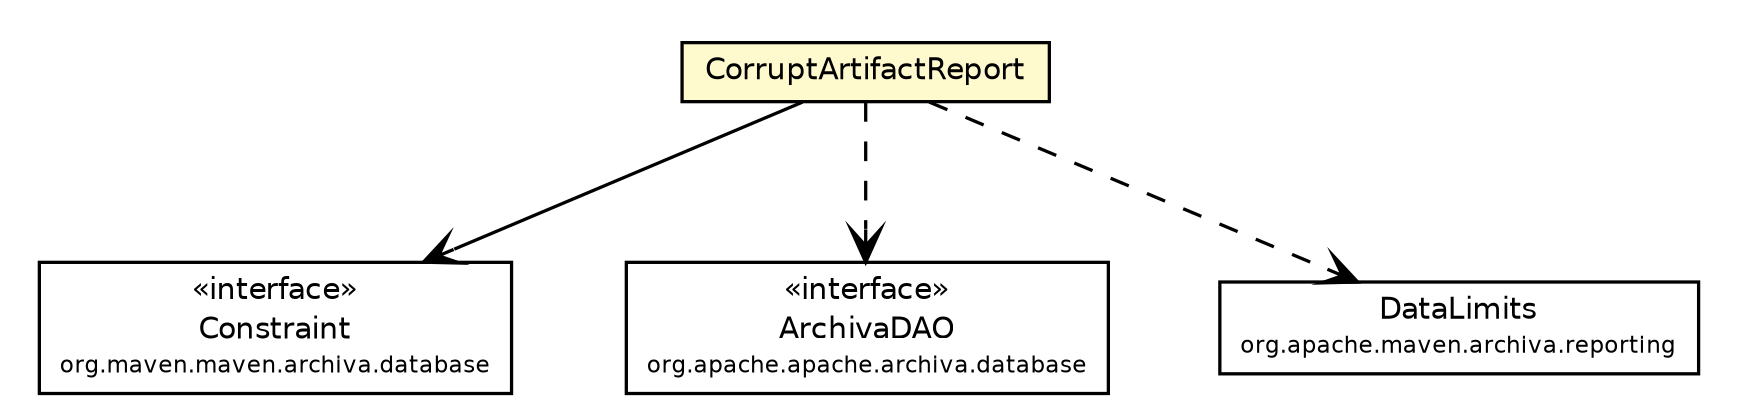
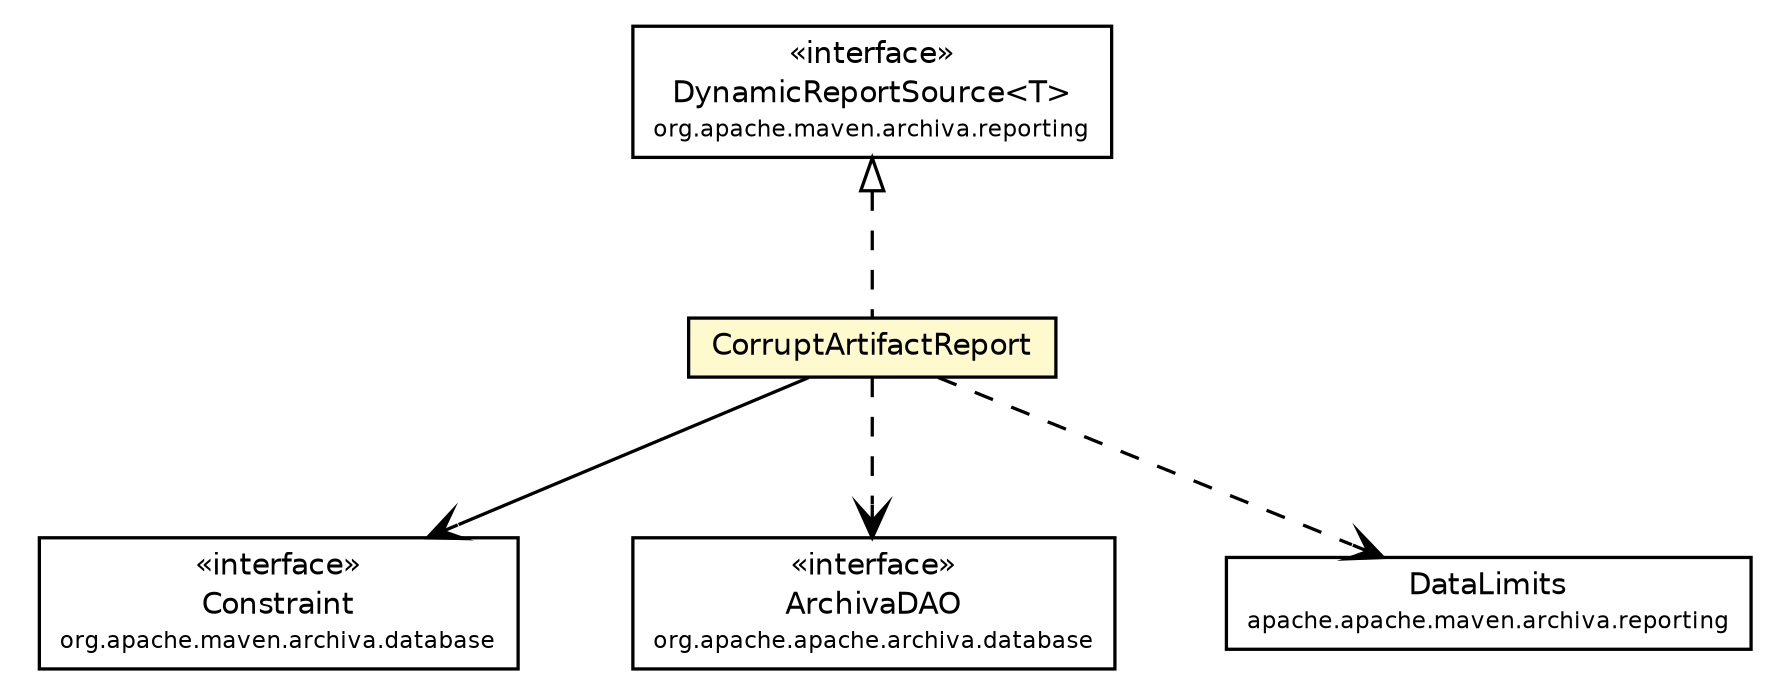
node "DynamicReportSource<T>": added
node "DataLimits": text "org.apache.maven.archiva.reporting" -> "apache.apache.maven.archiva.reporting"
node "Constraint": text "org.maven.maven.archiva.database" -> "org.apache.maven.archiva.database"
